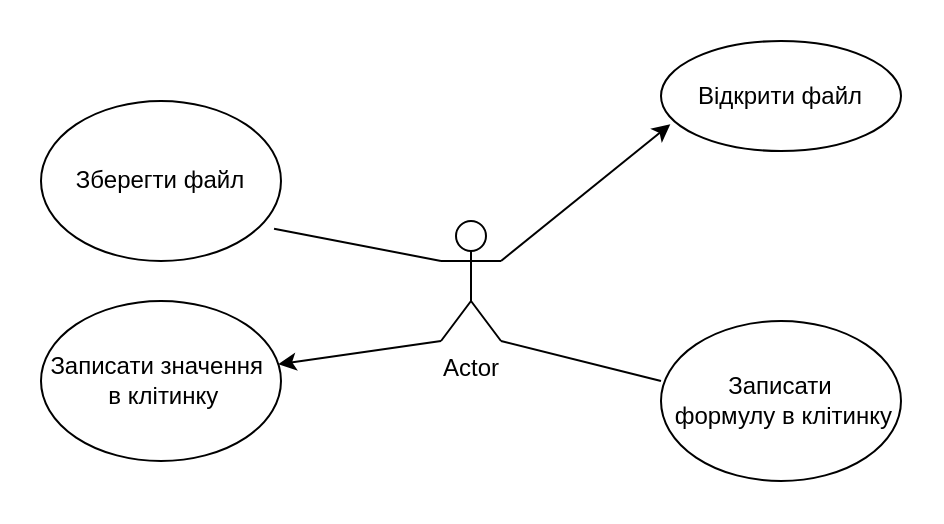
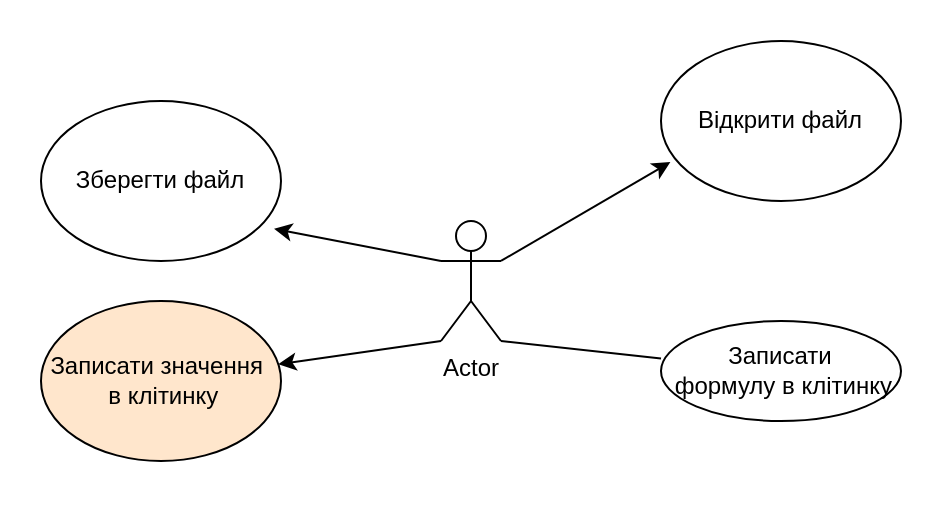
node "Відкрити файл": size 240x110 -> 240x160
edge "Зберегти файл" -- "Actor": arrowhead none -> classic
node "Записати значення в клітинку": fillcolor #ffffff -> #ffe6cc
node "Записати формулу в клітинку": size 240x160 -> 240x100
